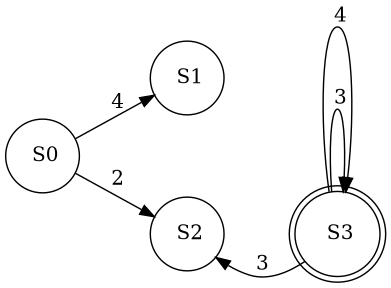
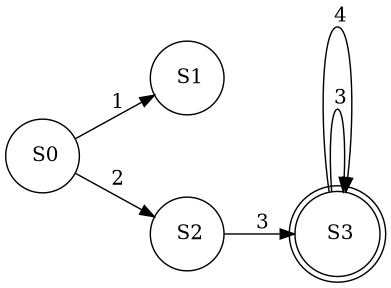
edge "S0" -> "S1": label " 4" -> " 1"
edge "S3" -> "S2": reversed
